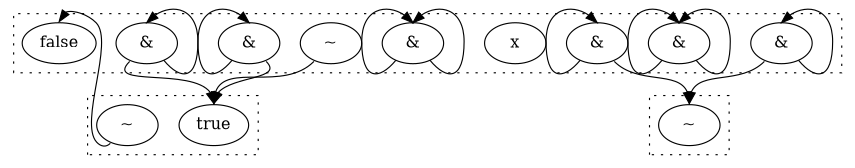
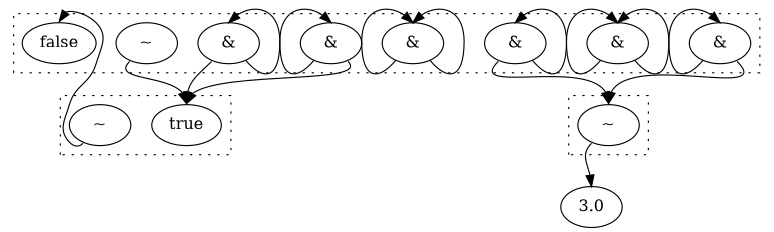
node "x": removed
node "3.0": added
